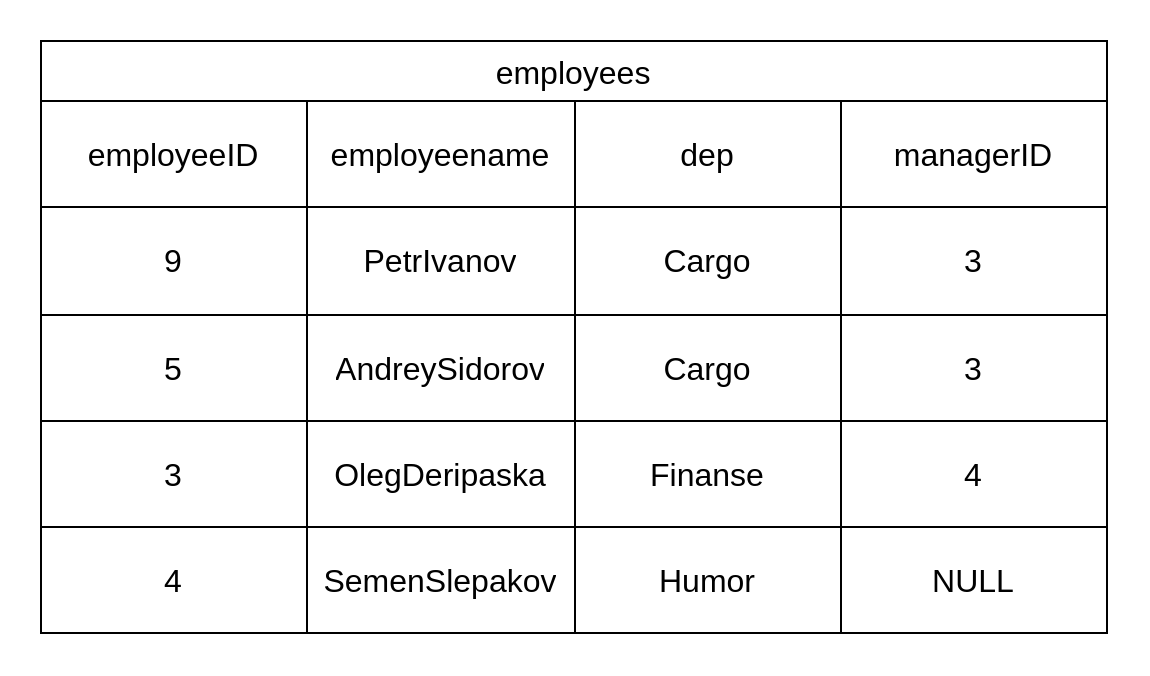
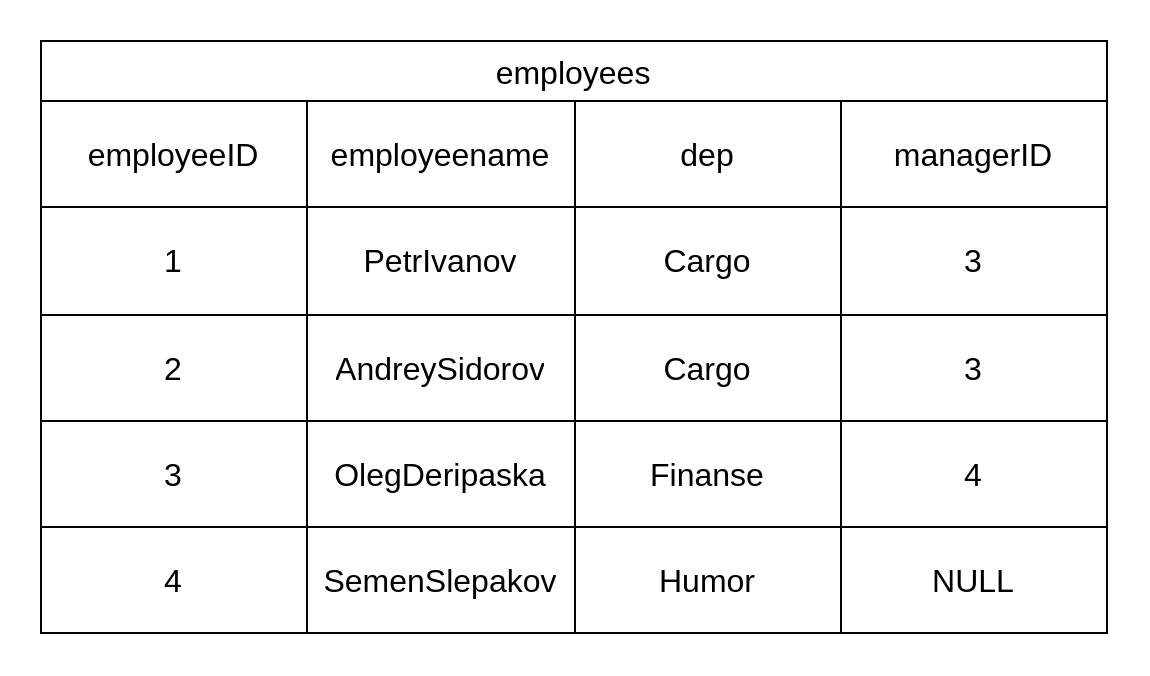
node "9": label "9" -> "1"
node "5": label "5" -> "2"
